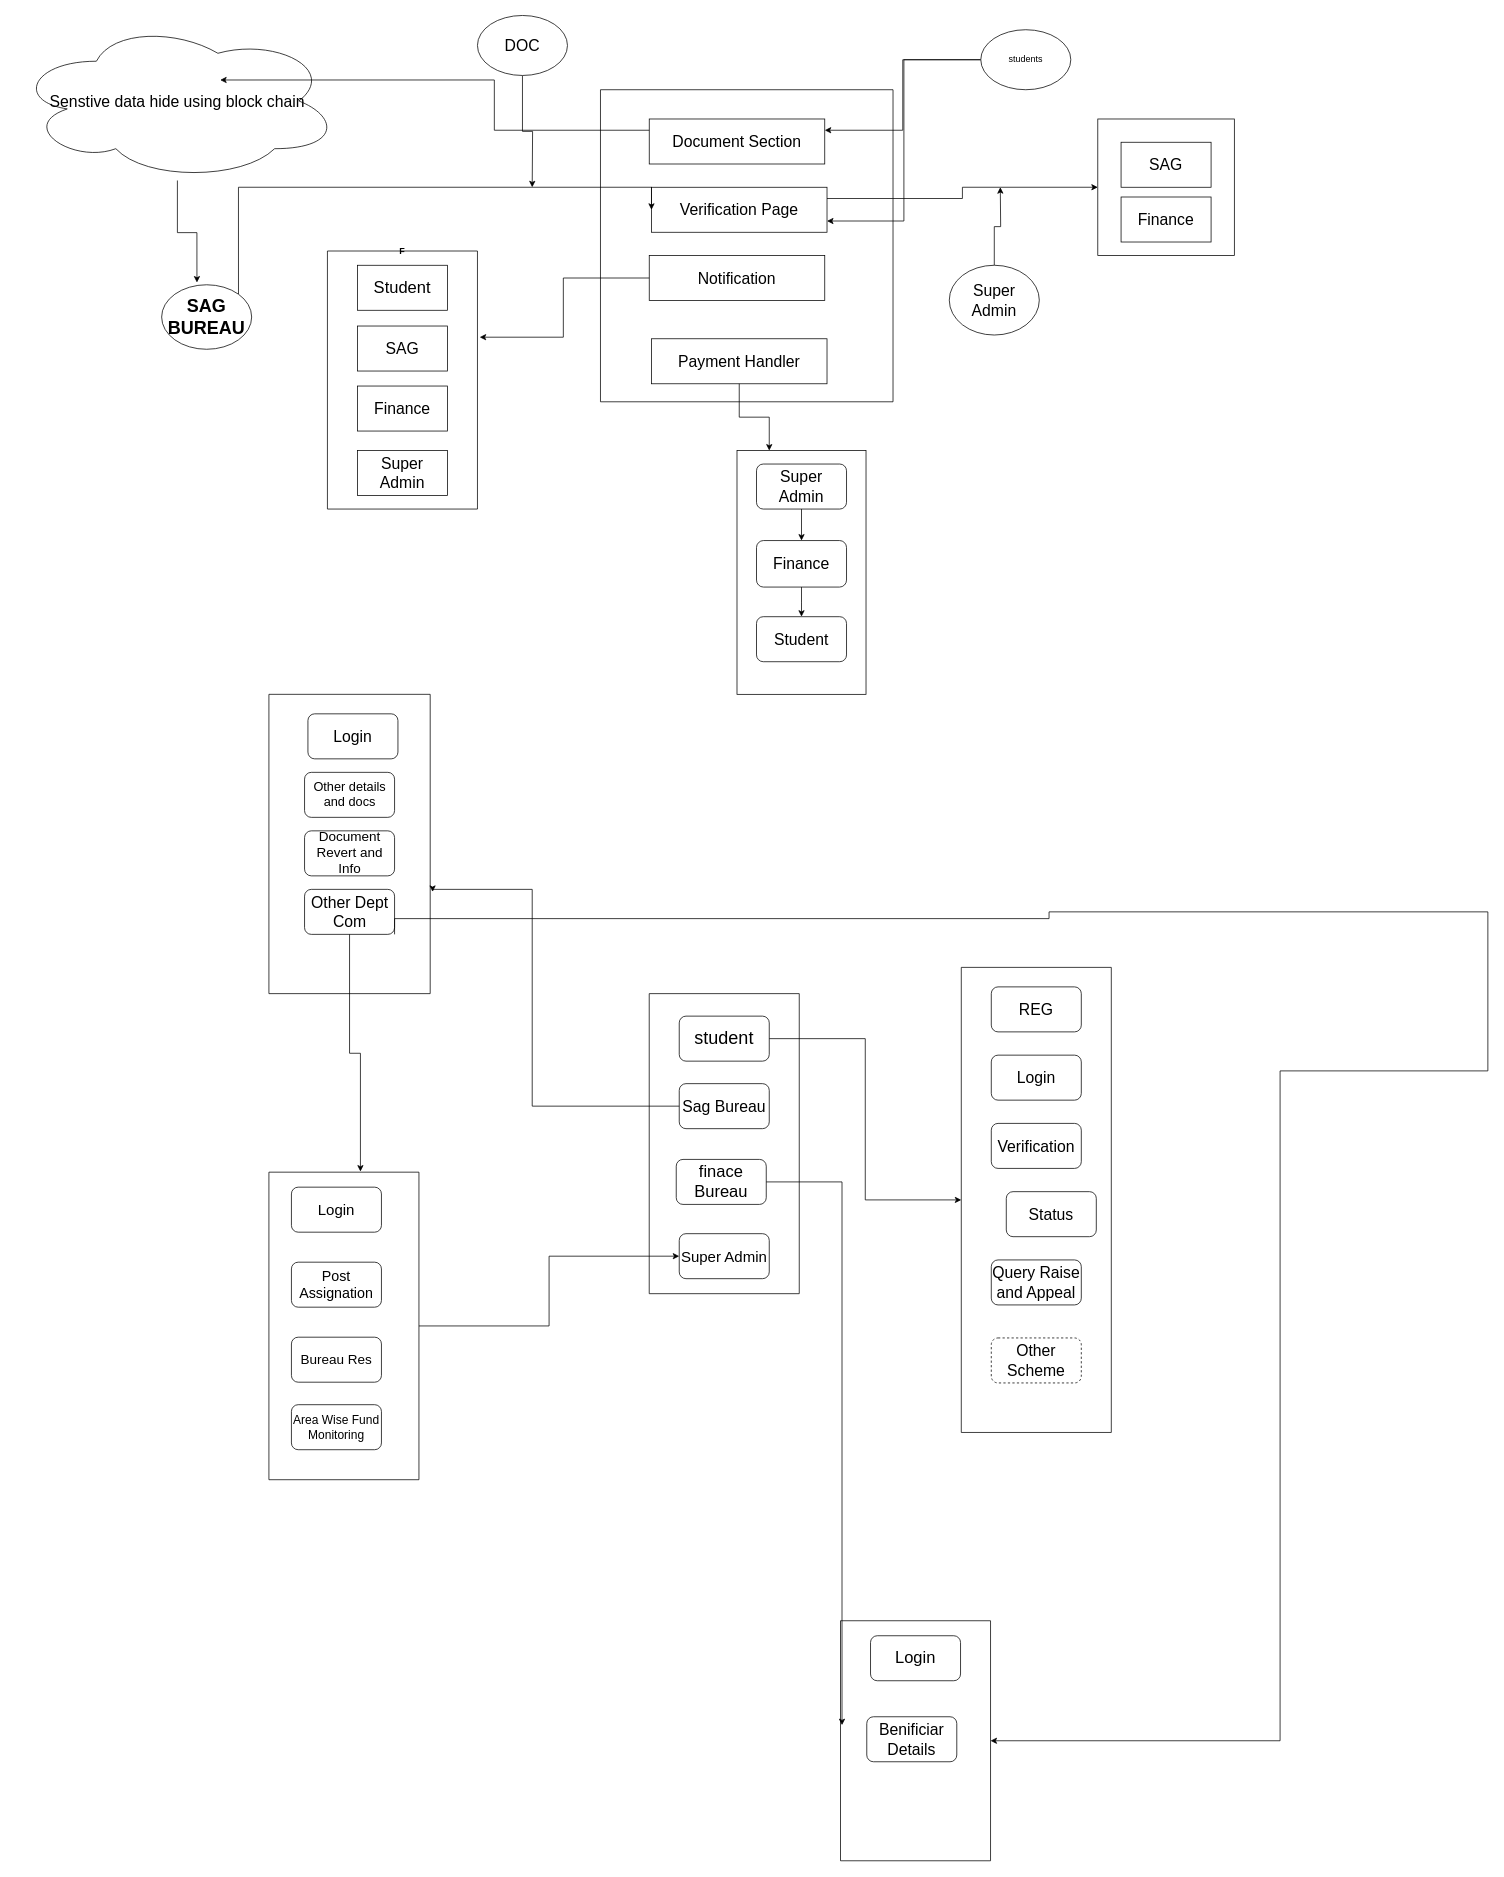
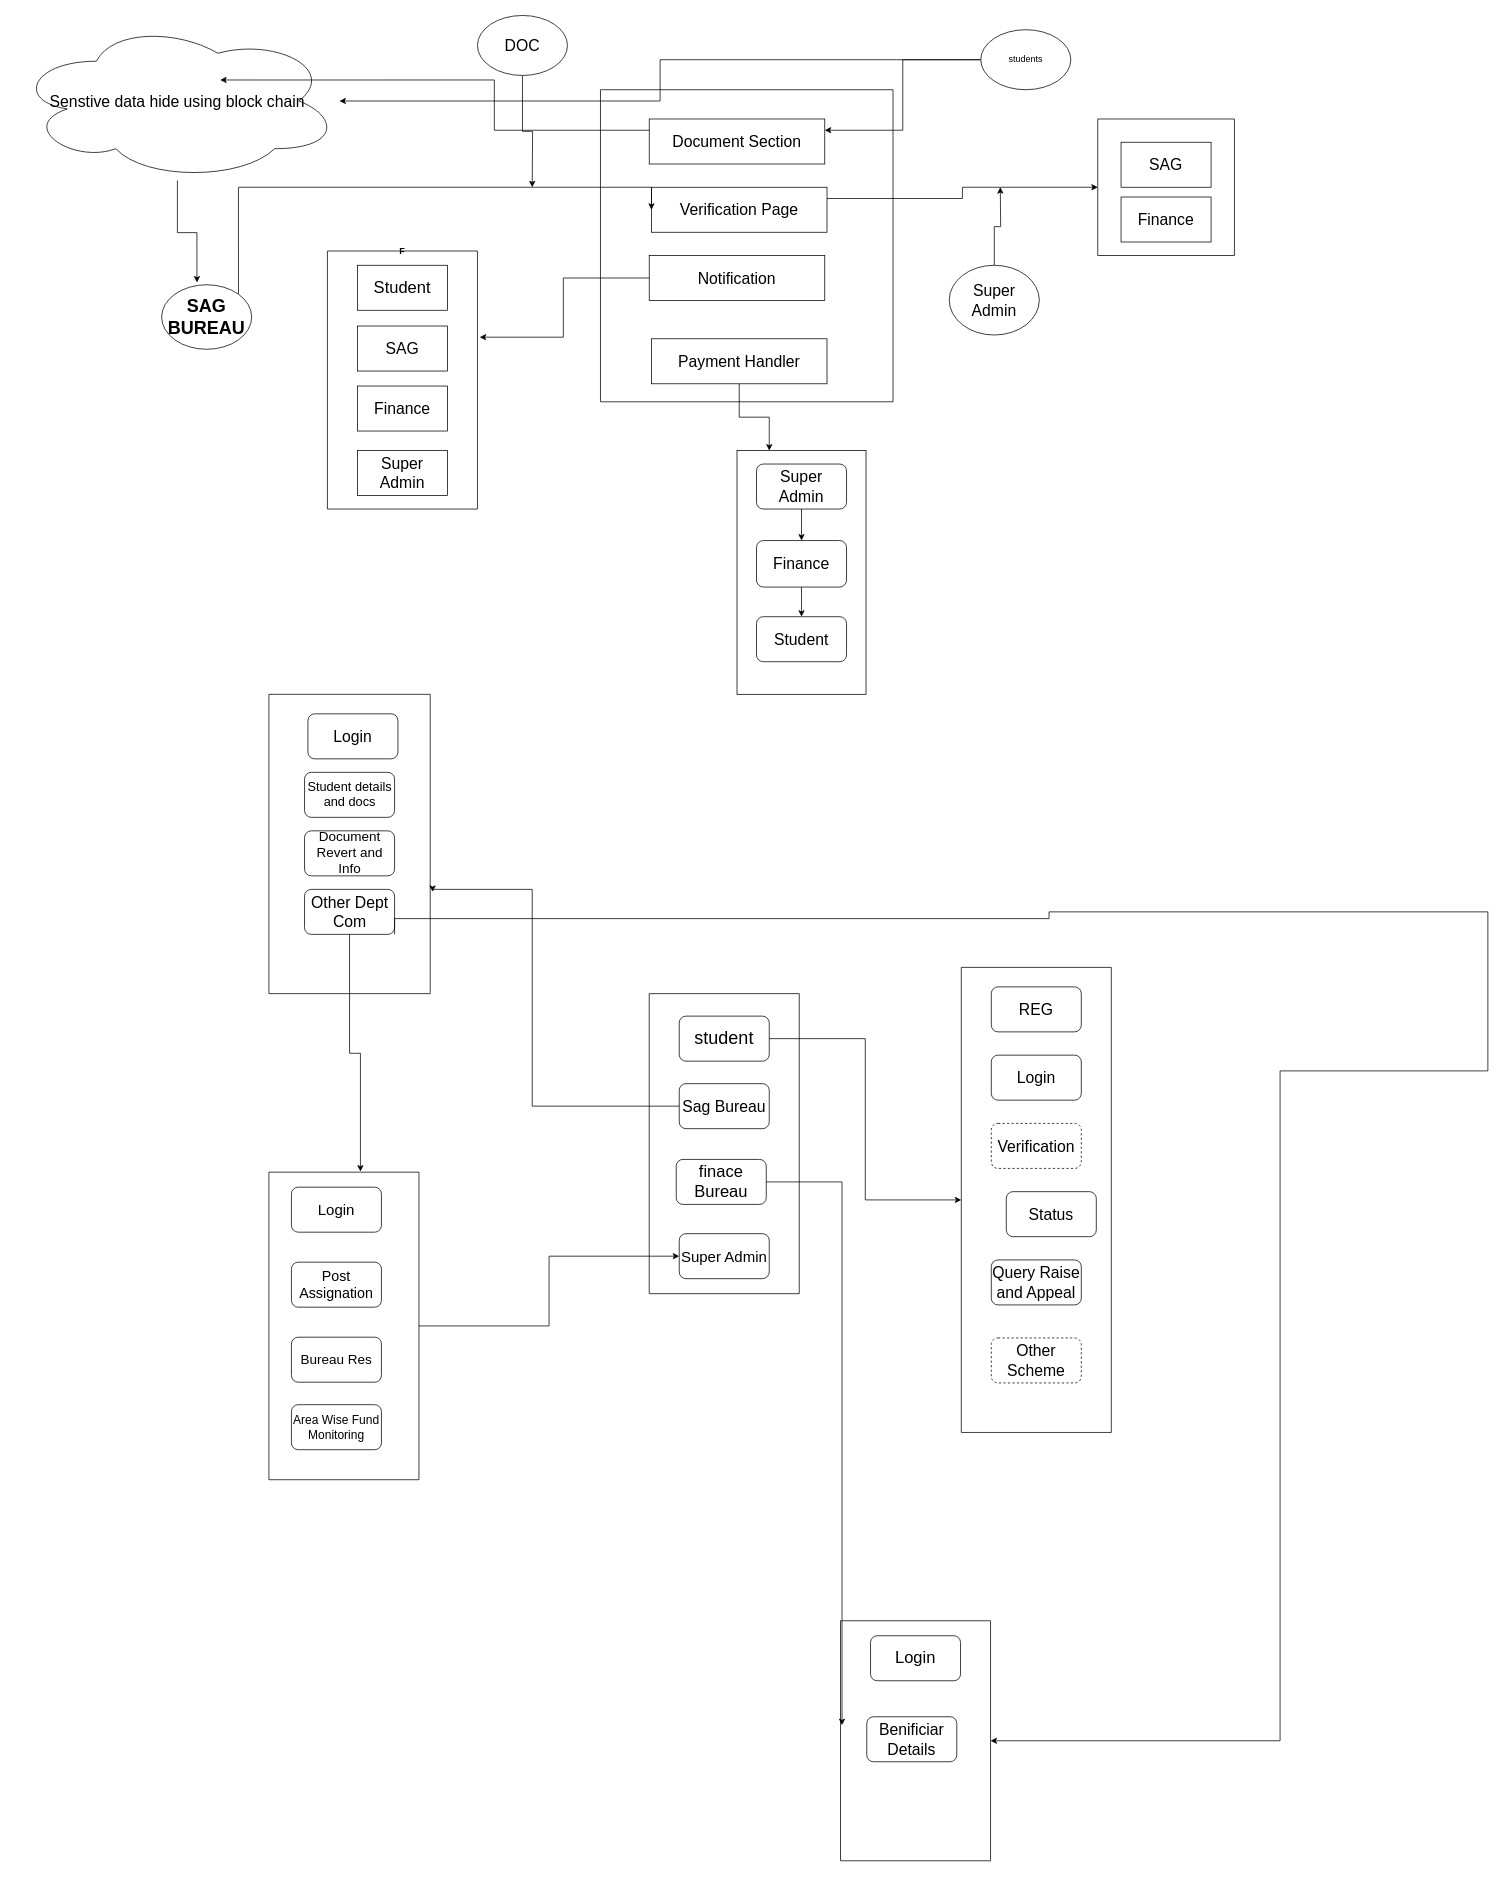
edge "students" -> "Verification Page": now "students" -> "Senstive data hide using block chain"
node "Other details and docs": label "Other details and docs" -> "Student details and docs"
node "Verification": style solid -> dashed
